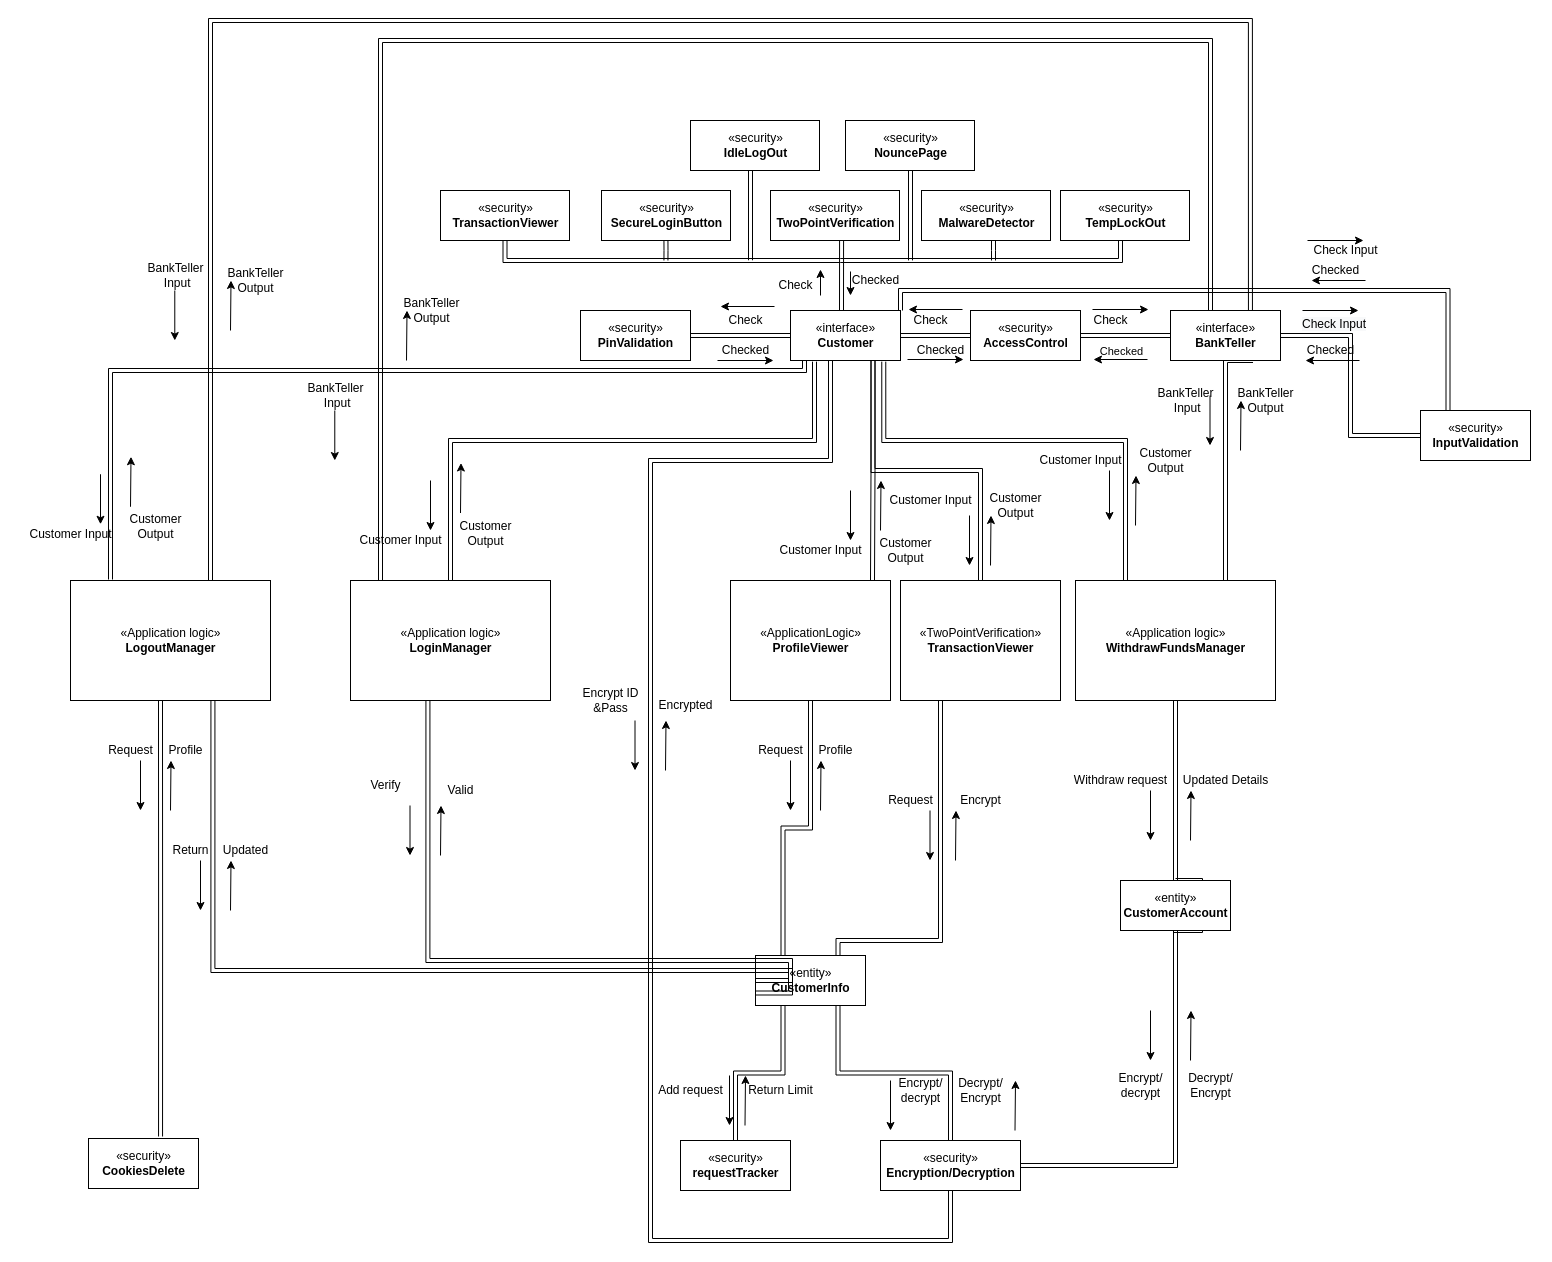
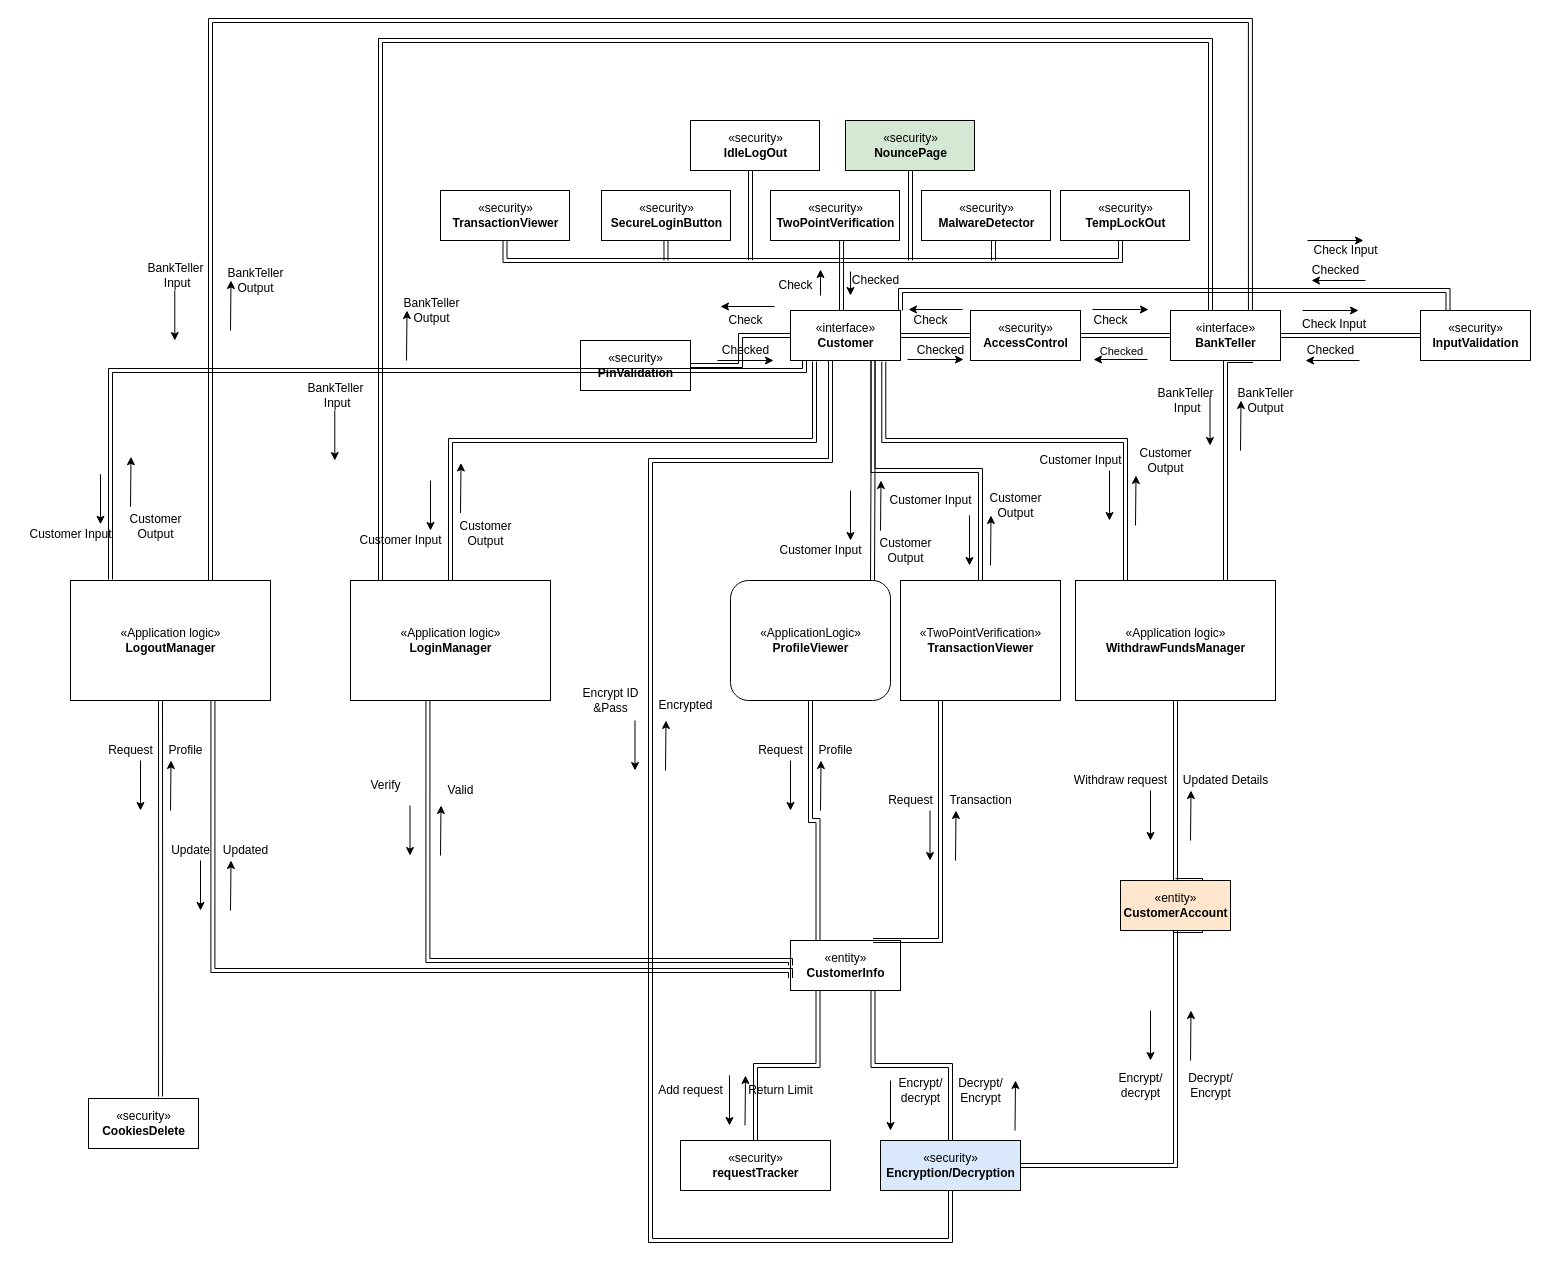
node "«security» NouncePage": fillcolor #ffffff -> #d5e8d4
node "«security» PinValidation": moved (636, 336) -> (636, 366)
node "«security» InputValidation": moved (1476, 436) -> (1476, 336)
node "«ApplicationLogic» ProfileViewer": shape rectangle -> rounded rectangle
node "Encrypt": label "Encrypt" -> "Transaction"
node "Return": label "Return" -> "Update"
node "«entity» CustomerAccount": fillcolor #ffffff -> #ffe6cc
node "«entity» CustomerInfo": moved (811, 981) -> (846, 966)
node "«security» CookiesDelete": moved (144, 1164) -> (144, 1124)
node "«security» requestTracker": size 110x50 -> 150x50
node "«security» Encryption/Decryption": fillcolor #ffffff -> #dae8fc
